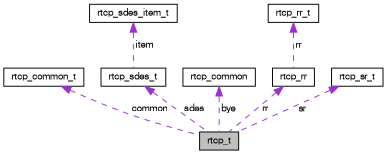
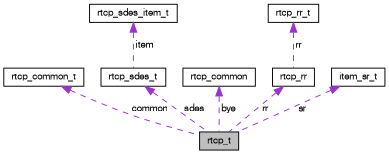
node "rtcp_sr_t": label "rtcp_sr_t" -> "item_sr_t"
